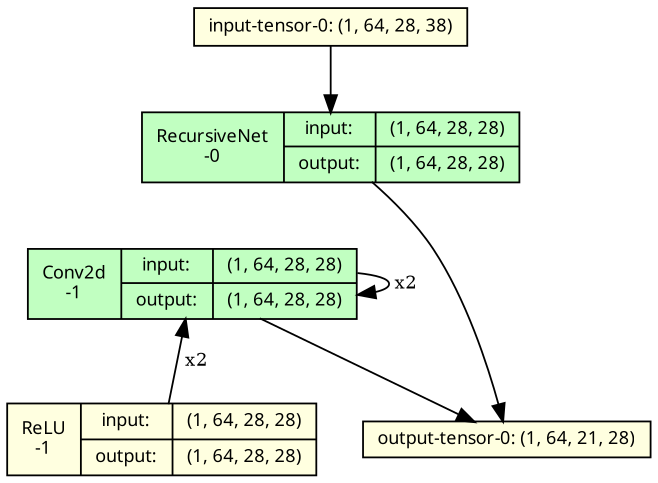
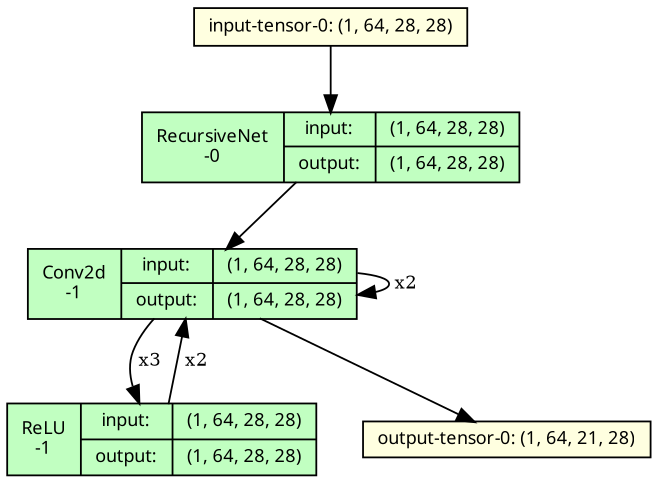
node "input-tensor-0: (1, 64, 28, 38)": label "input-tensor-0: (1, 64, 28, 38)" -> "input-tensor-0: (1, 64, 28, 28)"
edge "RecursiveNet" -> "output-tensor-0: (1, 64, 21, 28)": now "RecursiveNet" -> "Conv2d"
edge "Conv2d" -> "ReLU": added, label "x3"
node "ReLU": fillcolor lightyellow -> darkseagreen1
